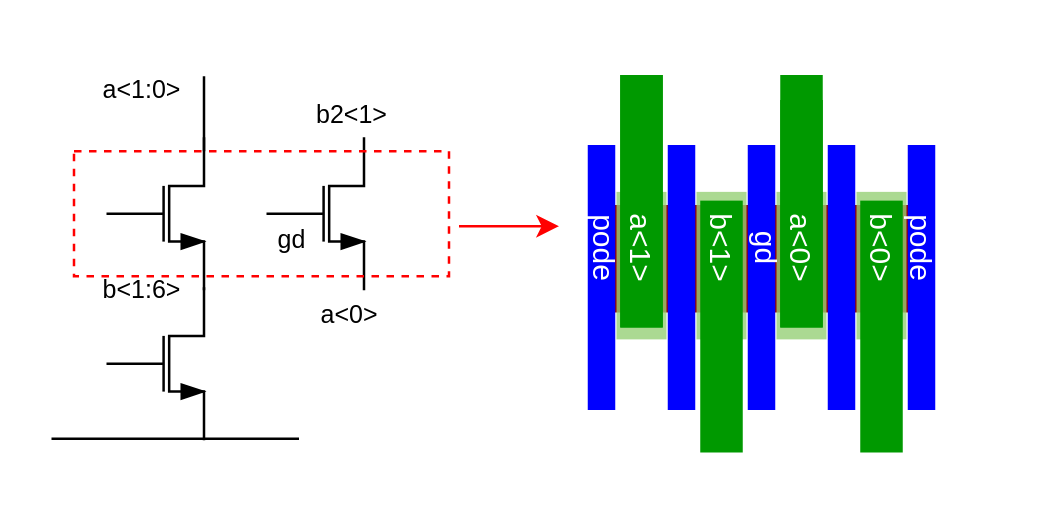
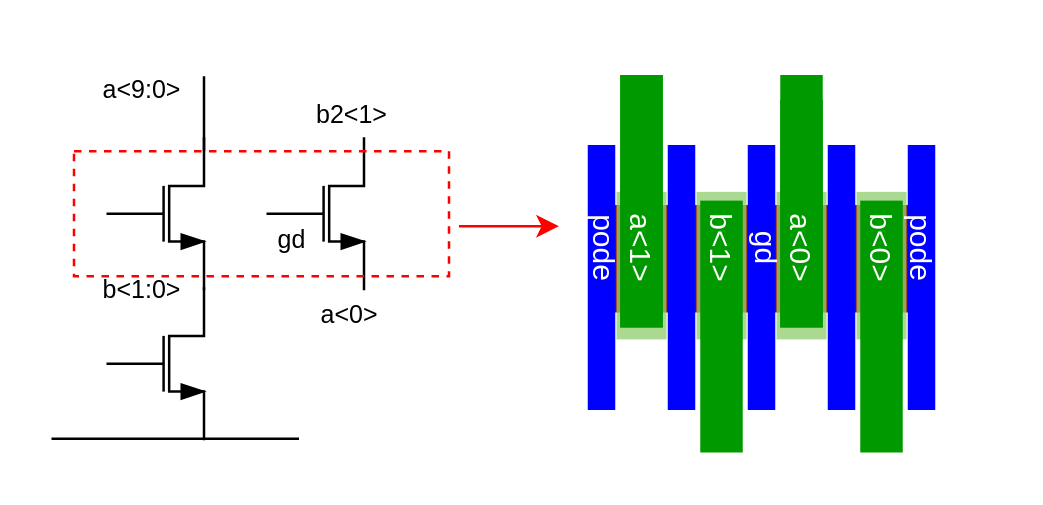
node "a<1:0>": label "a<1:0>" -> "a<9:0>"
node "b<1:6>": label "b<1:6>" -> "b<1:0>"
